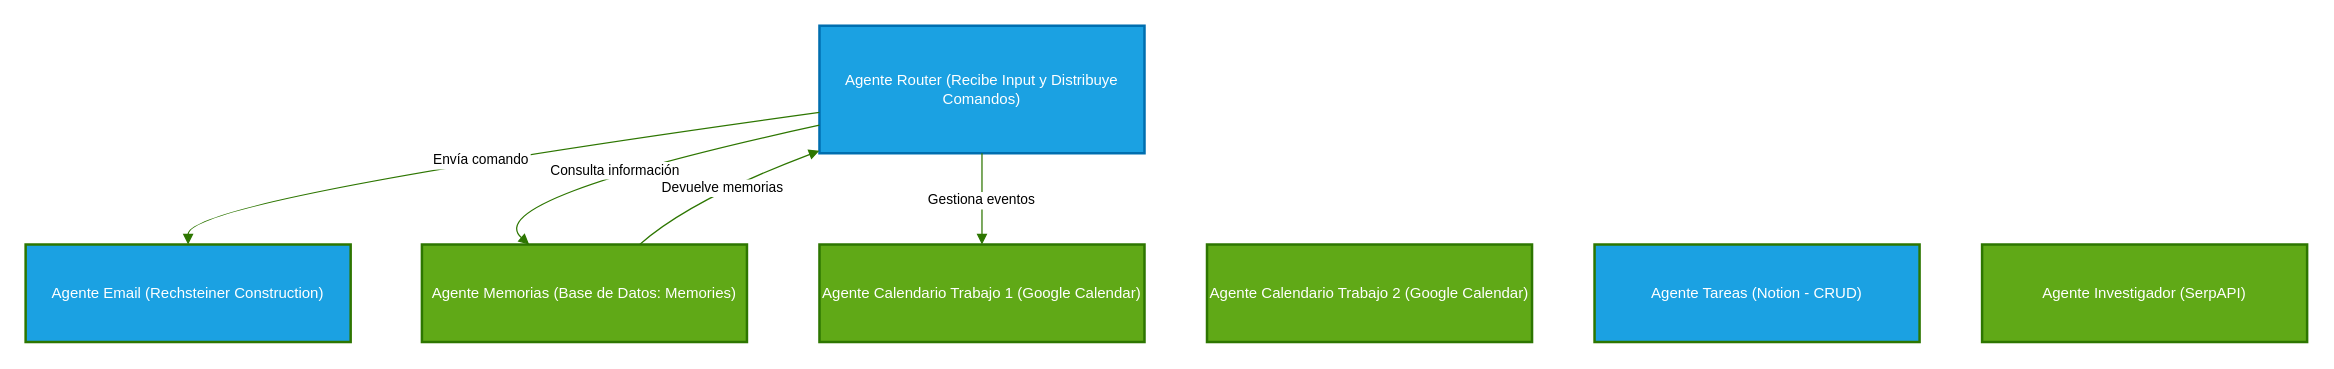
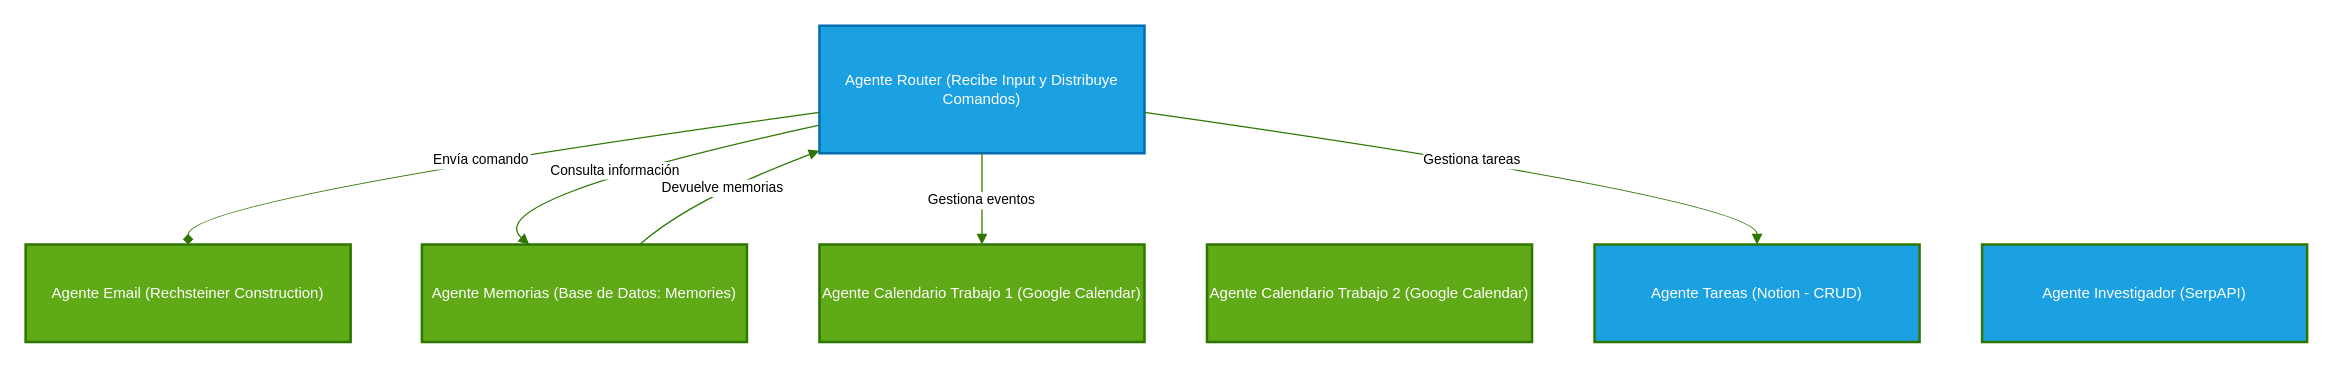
edge "Agente Router (Recibe Input y Distribuye Comandos)" -> "Agente Tareas (Notion - CRUD)": added, label "Gestiona tareas"
edge "Agente Router (Recibe Input y Distribuye Comandos)" -> "Agente Email (Rechsteiner Construction)": arrowhead block -> diamond
node "Agente Email (Rechsteiner Construction)": fillcolor #1ba1e2 -> #60a917
node "Agente Investigador (SerpAPI)": fillcolor #60a917 -> #1ba1e2
